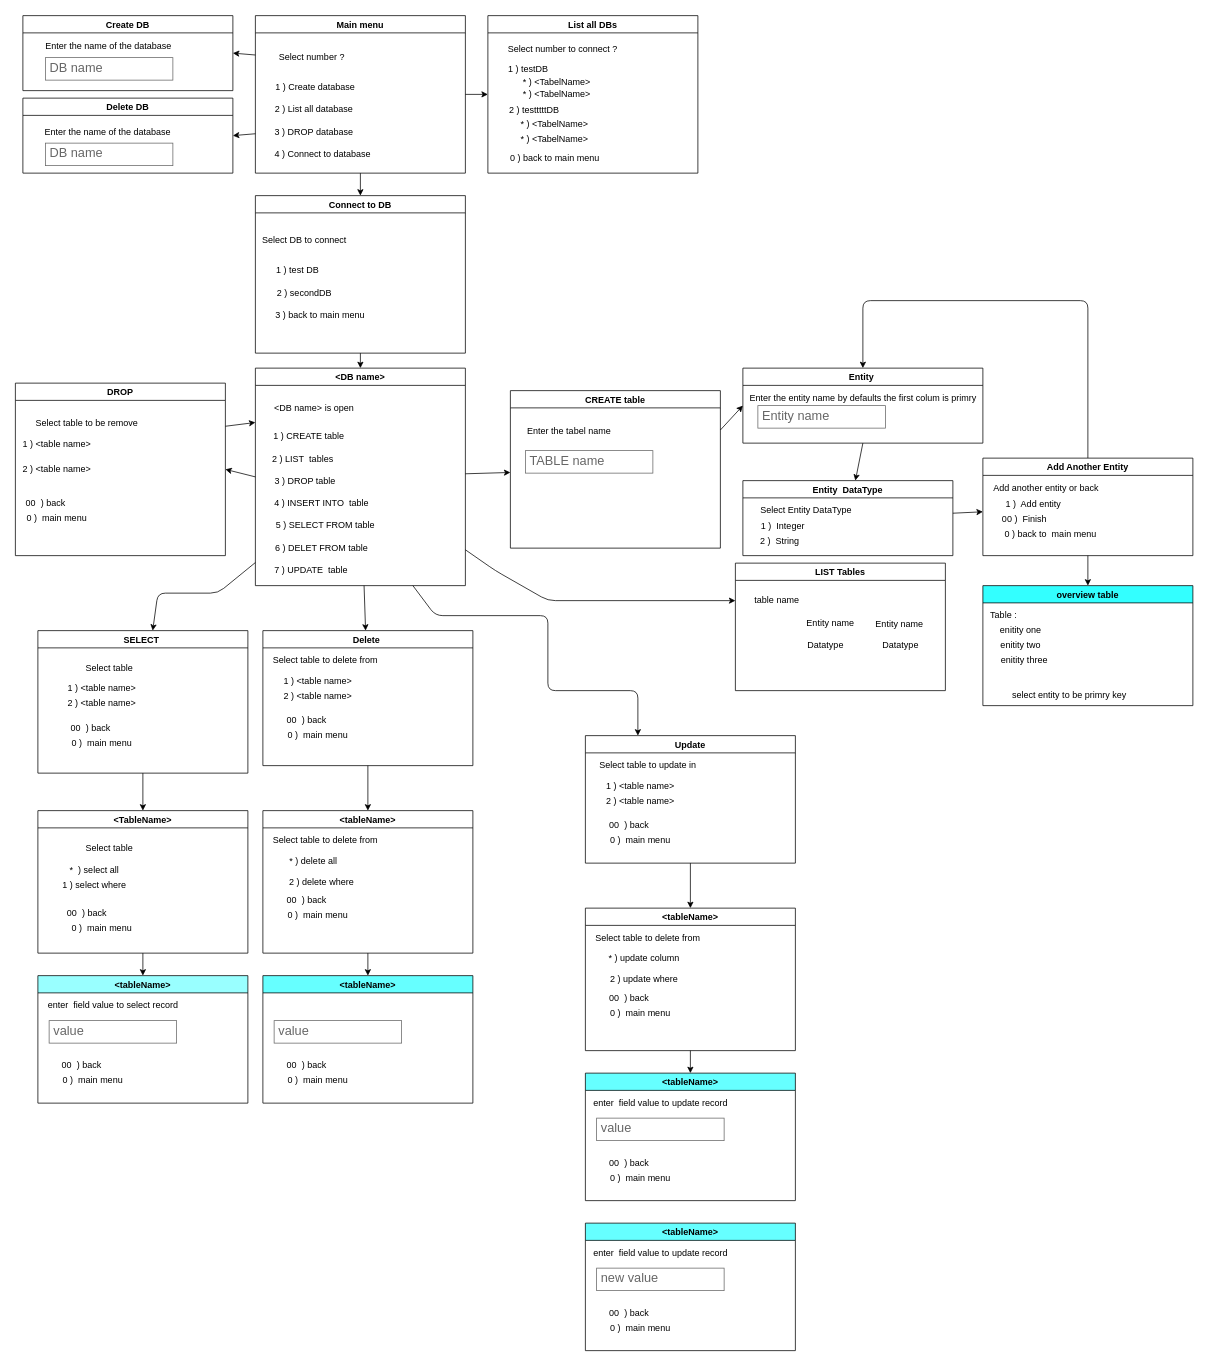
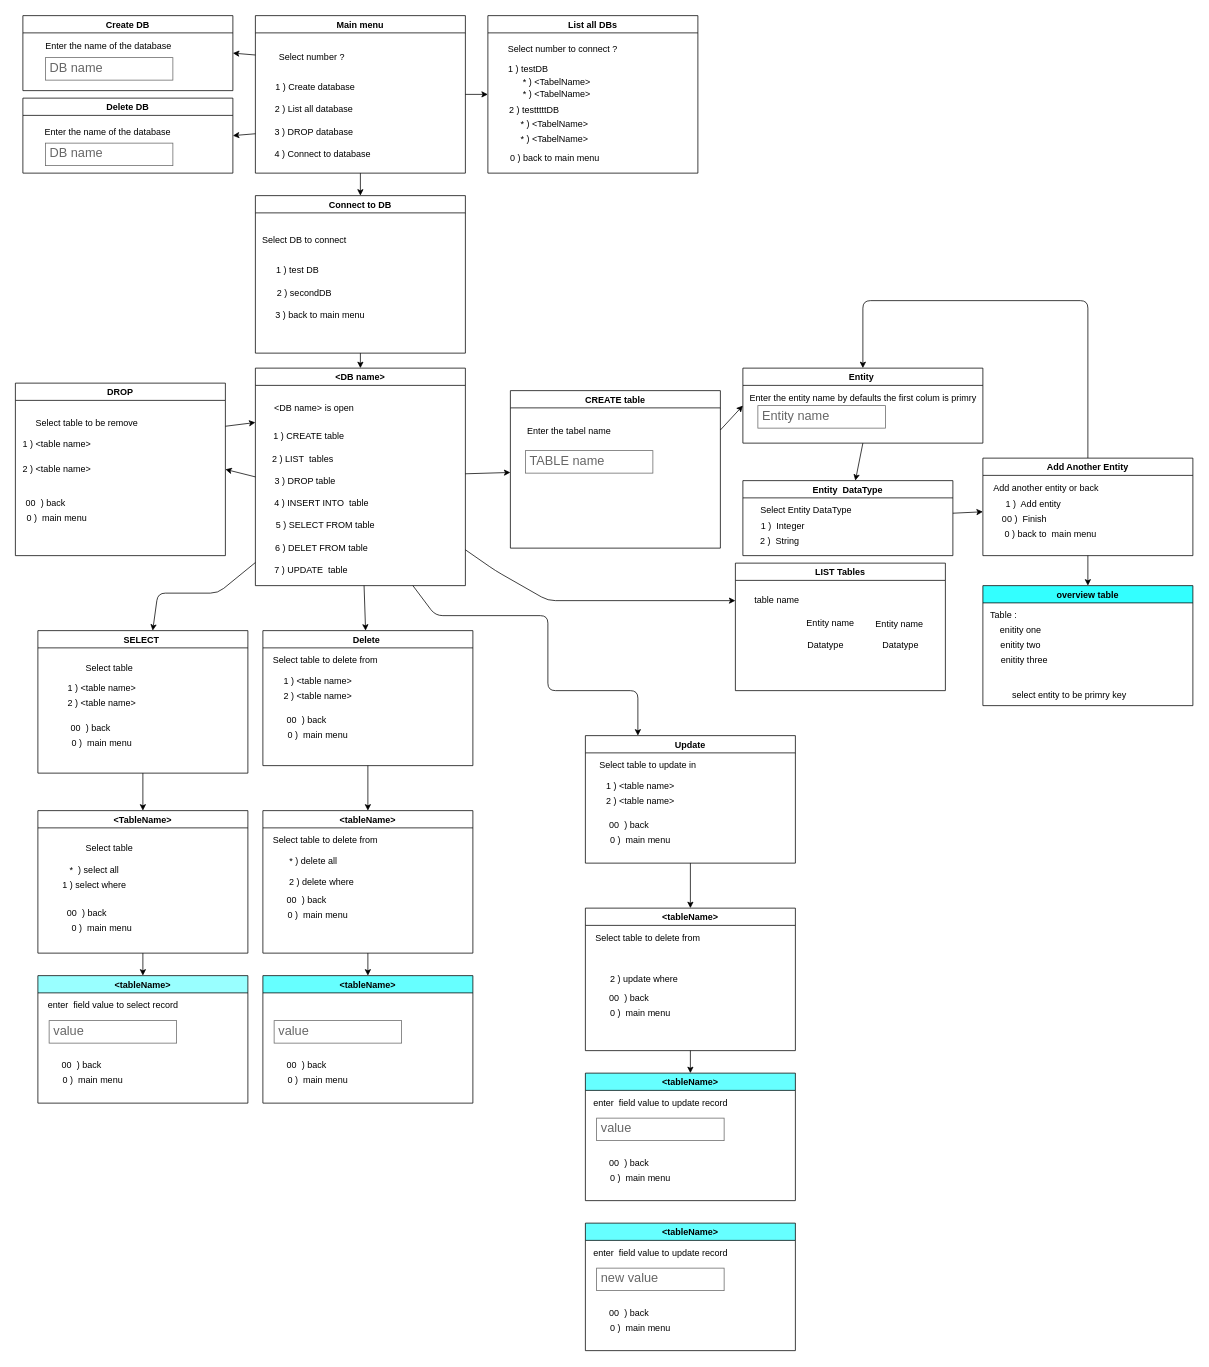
node "* ) update column": removed
